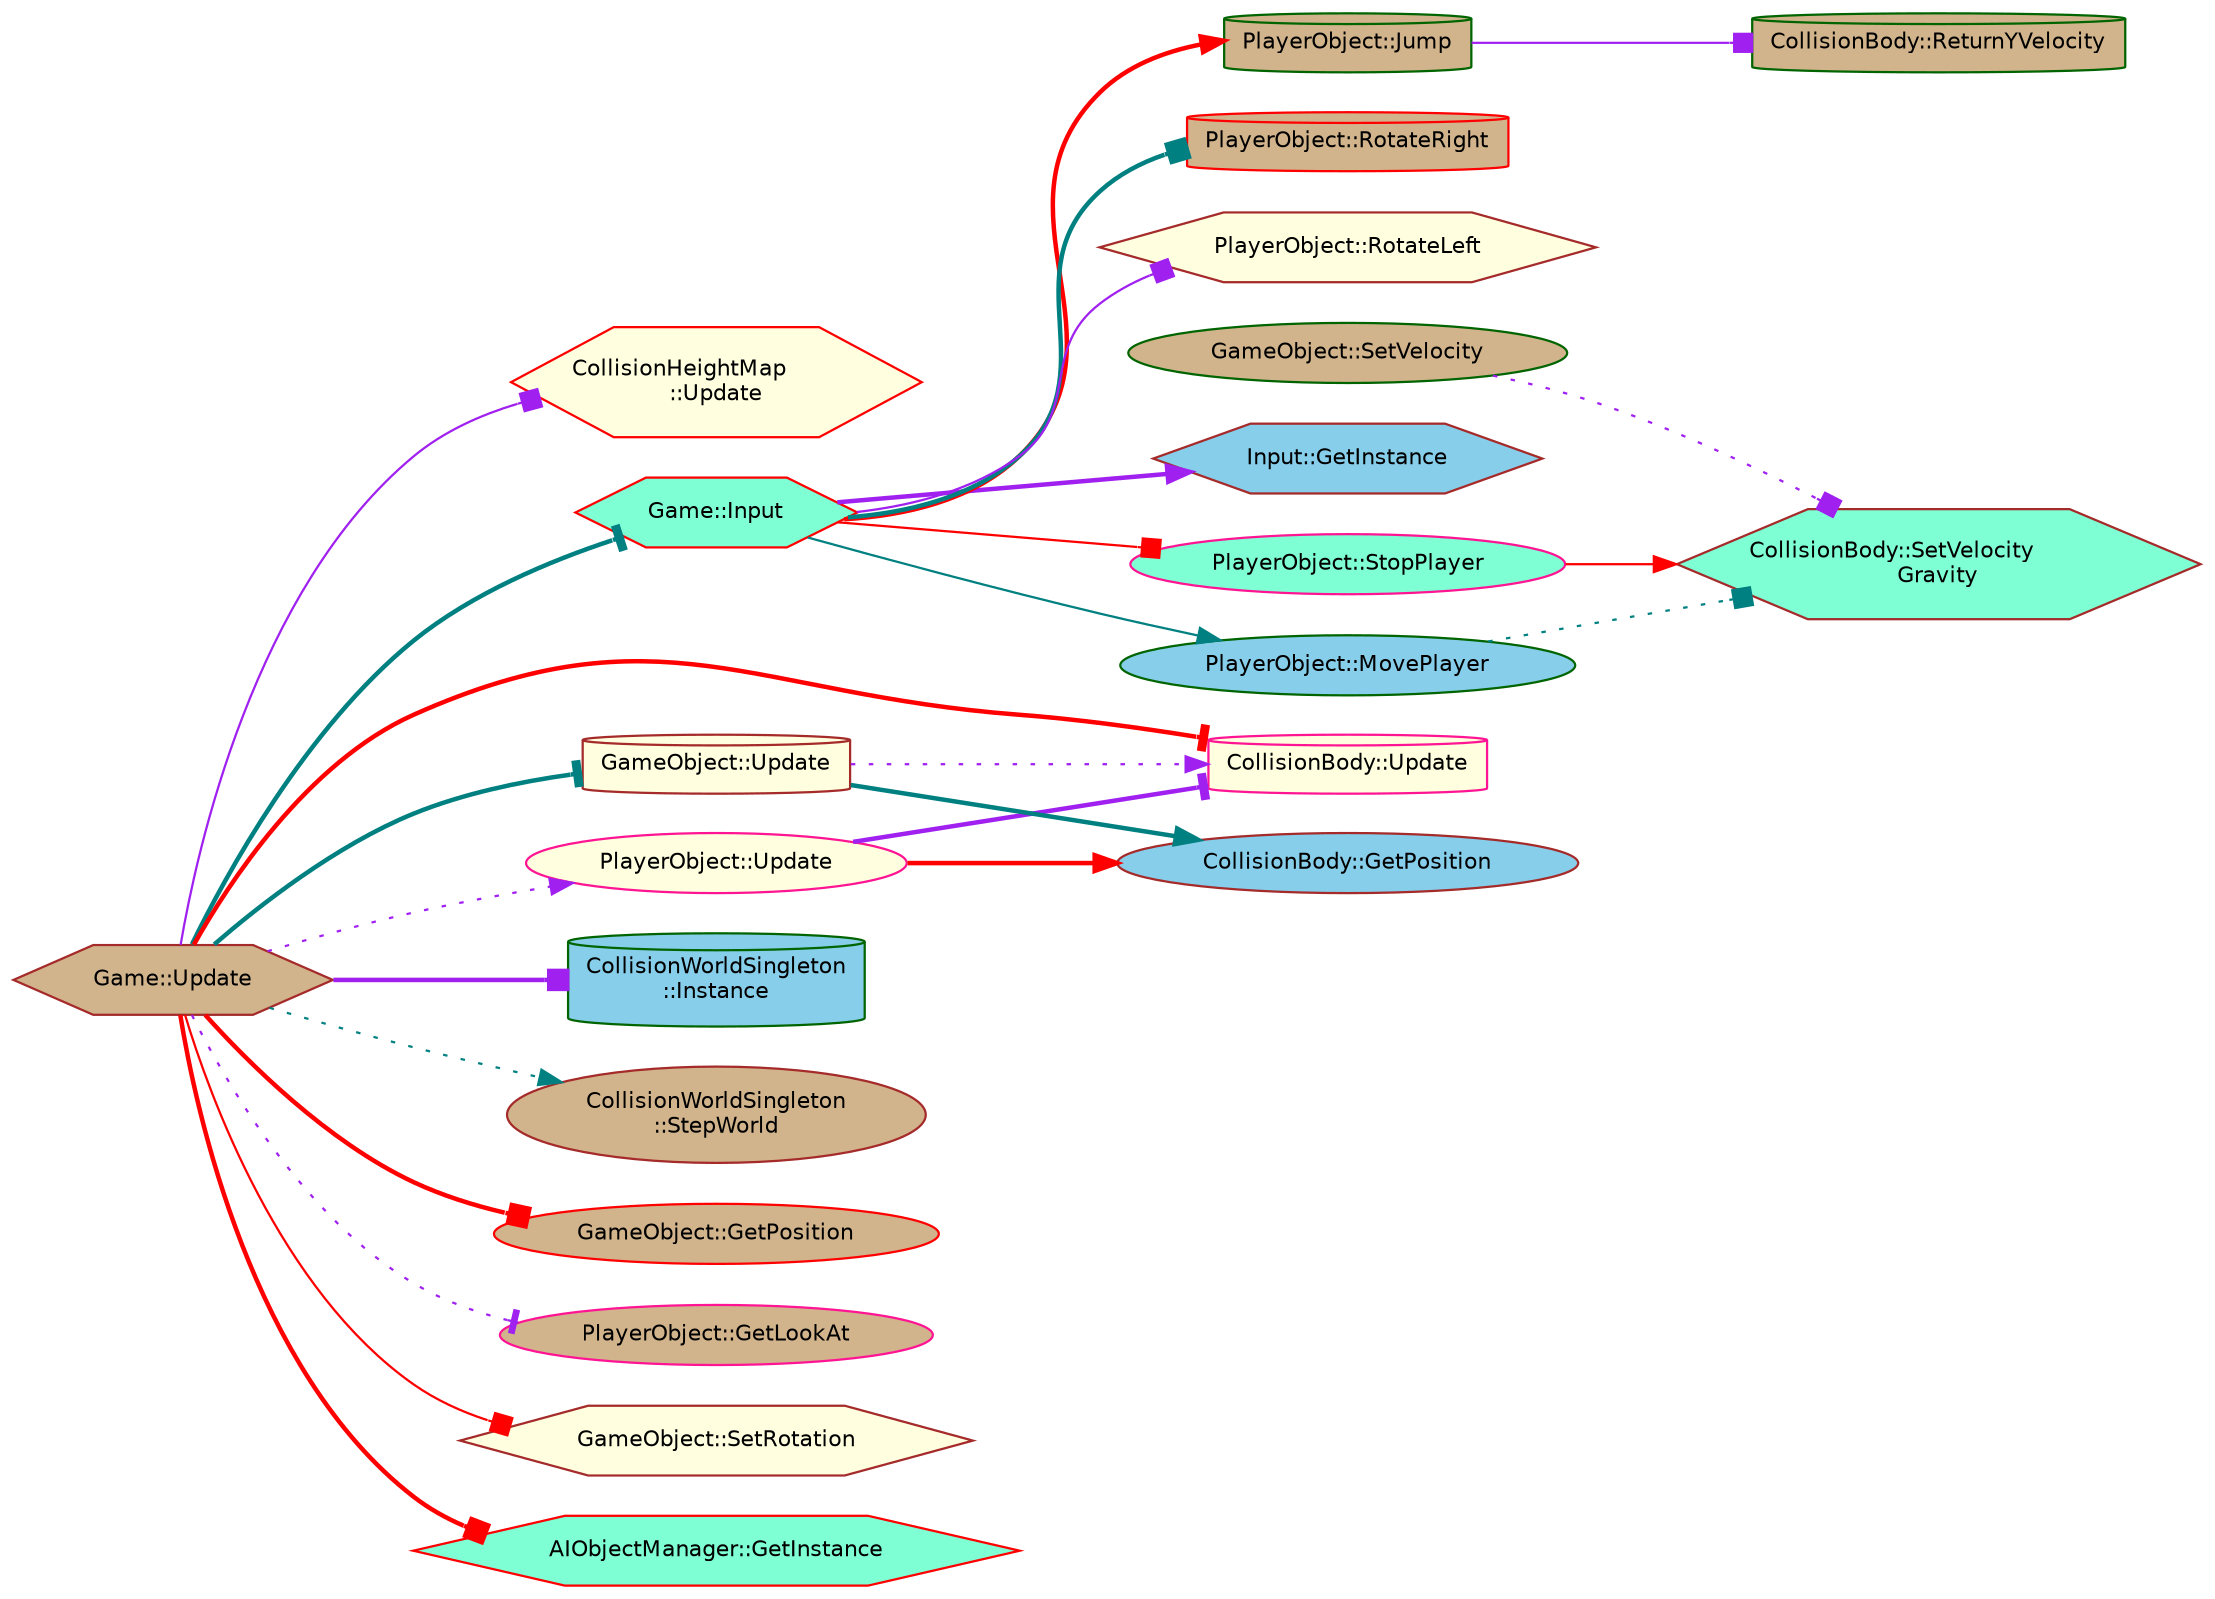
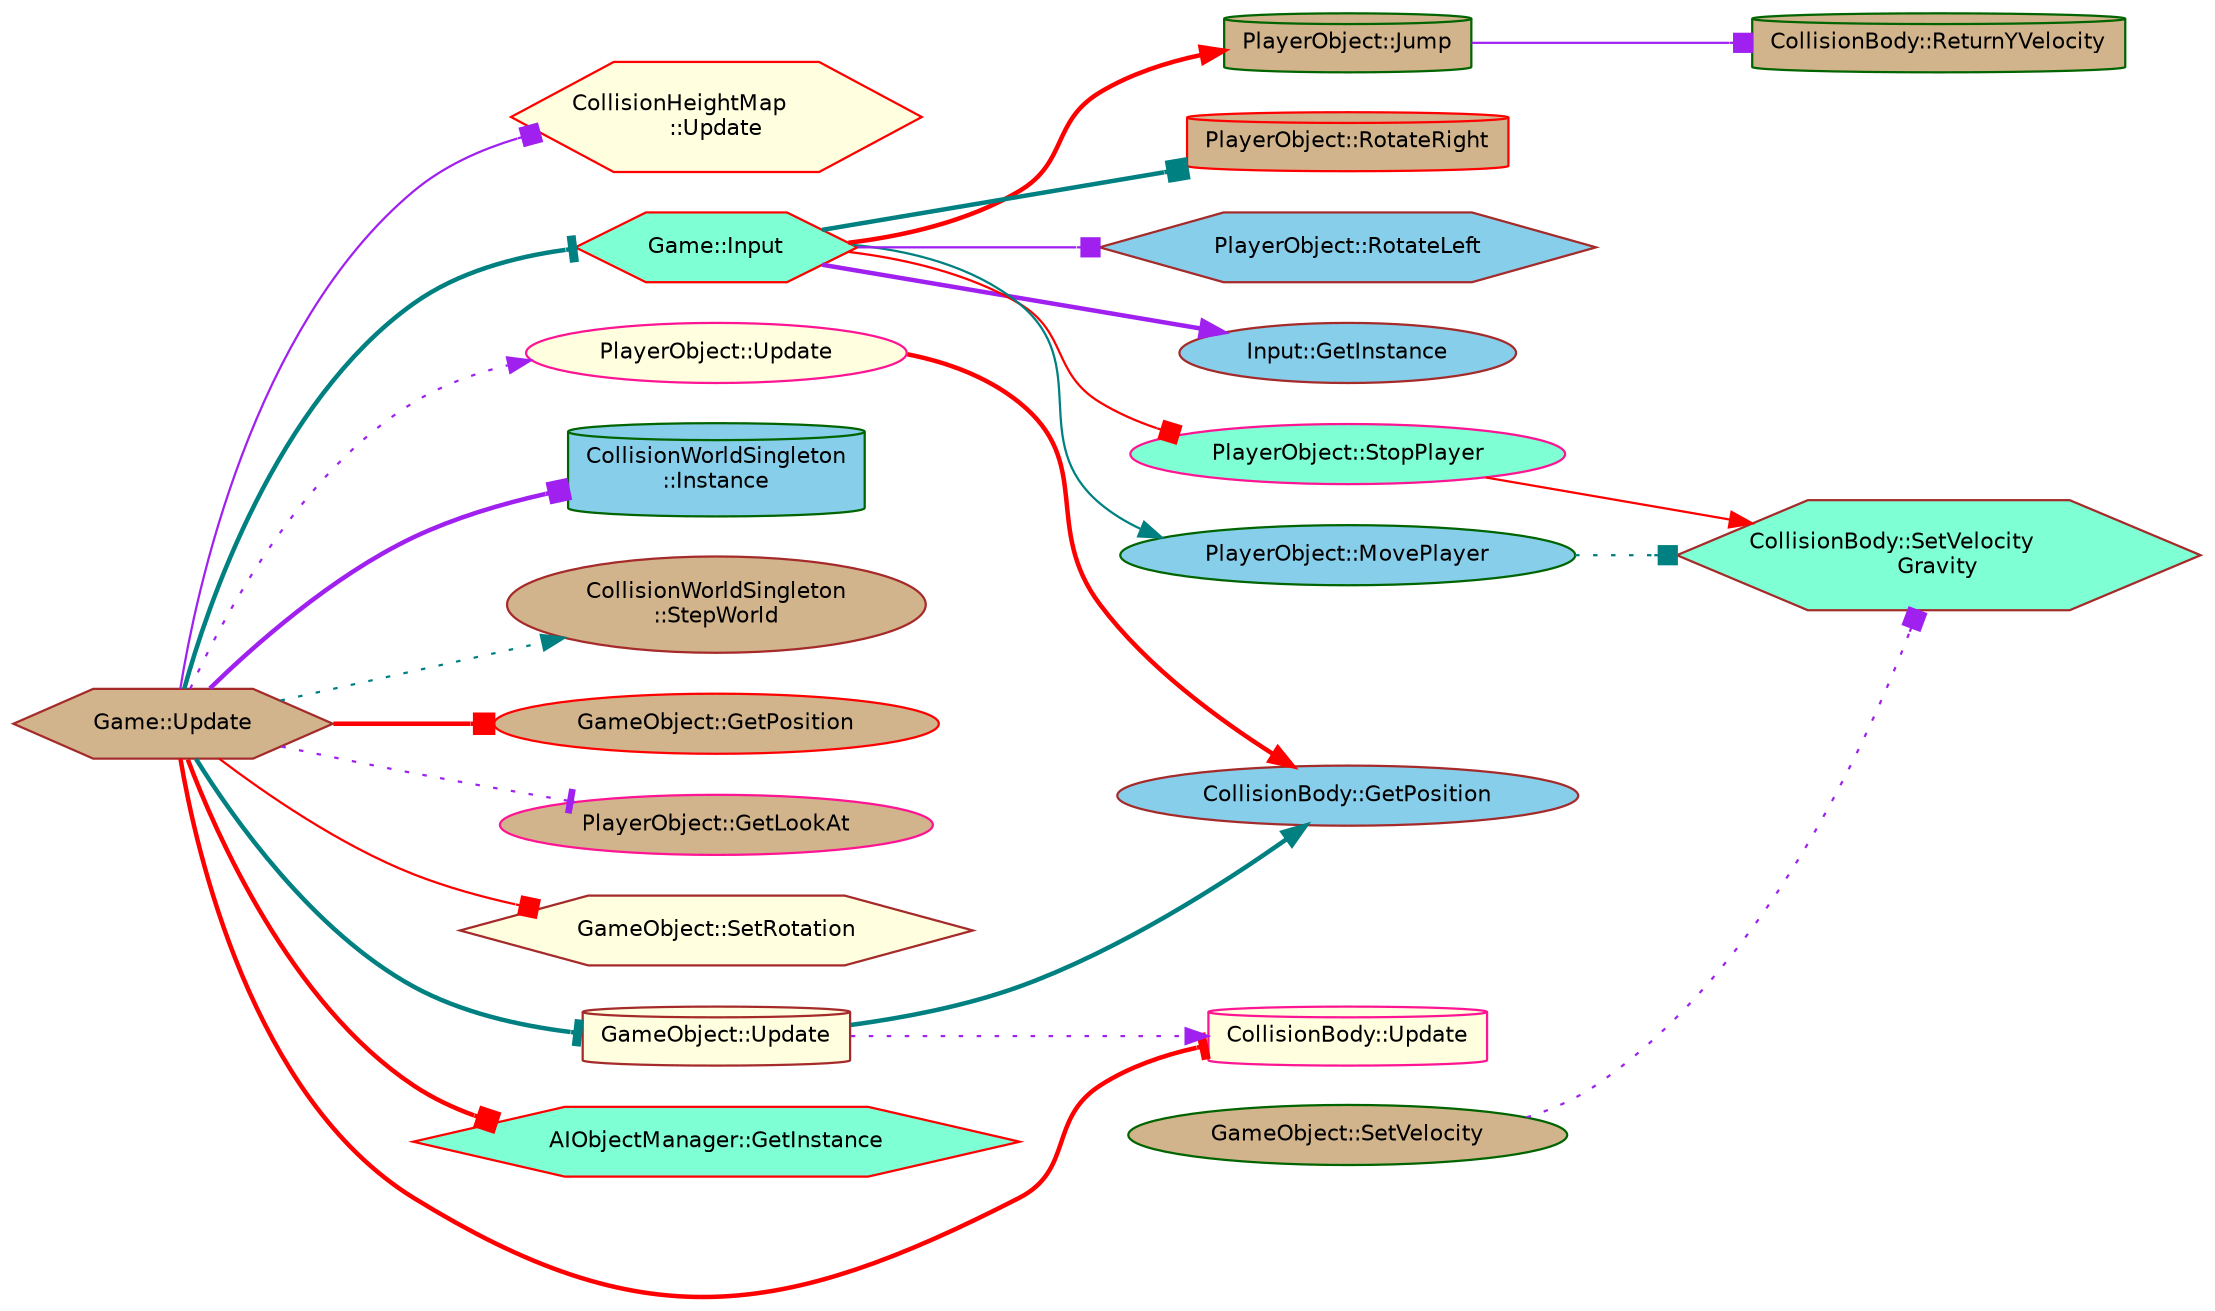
node "PlayerObject::RotateLeft": fillcolor lightyellow -> skyblue
node "Input::GetInstance": shape hexagon -> ellipse
edge "PlayerObject::Update" -> "CollisionBody::Update": removed
